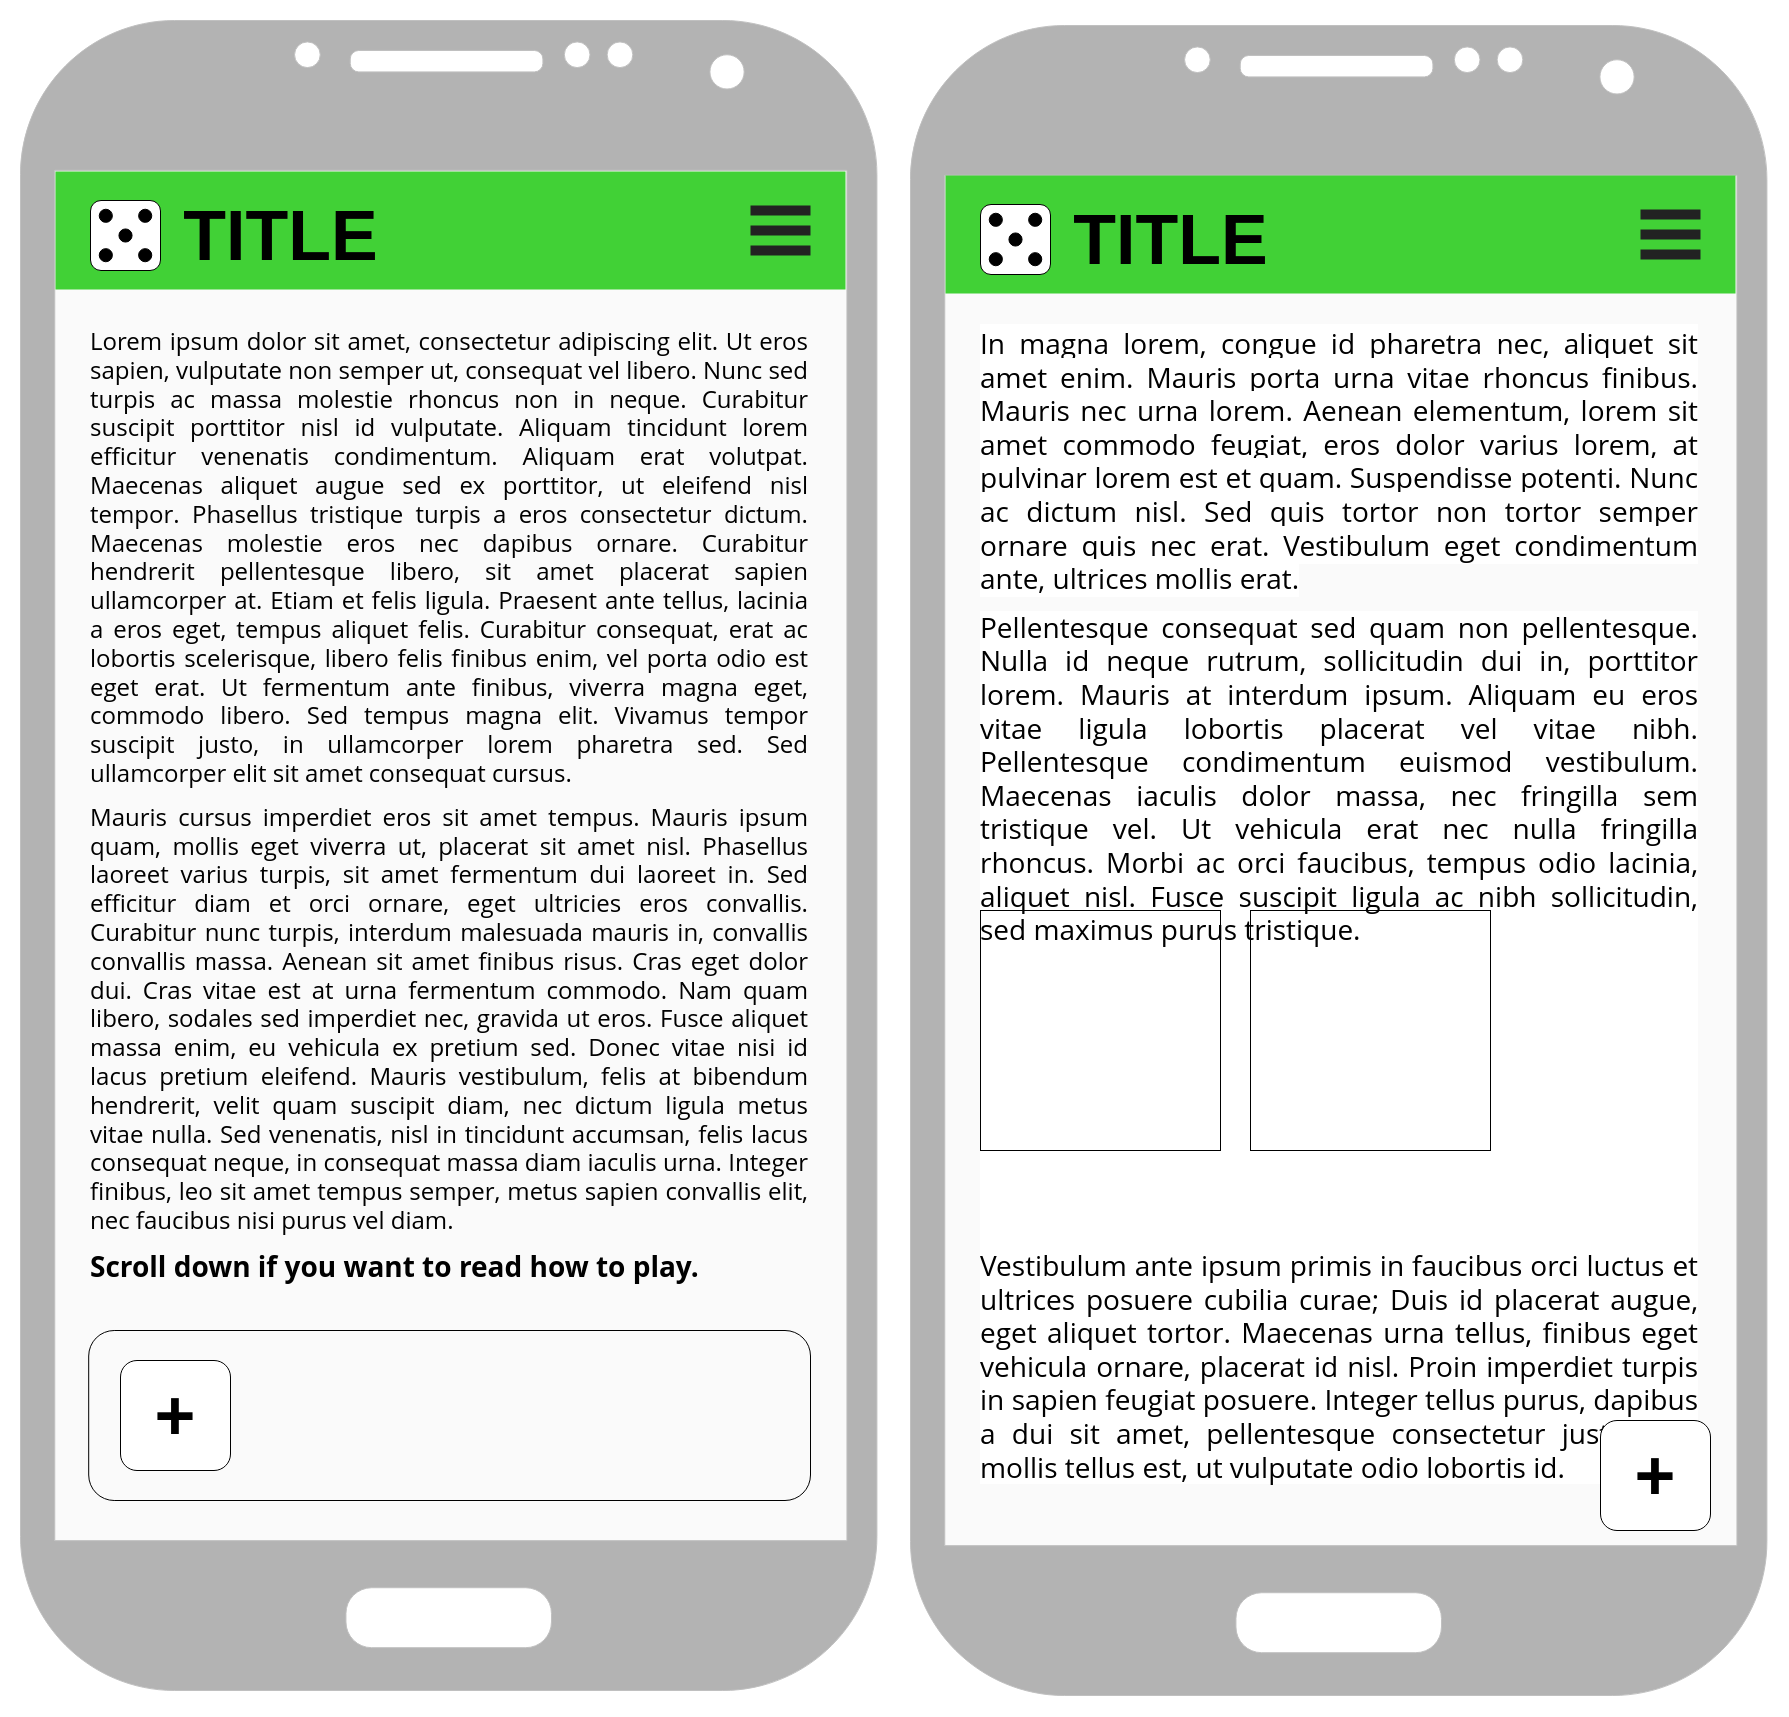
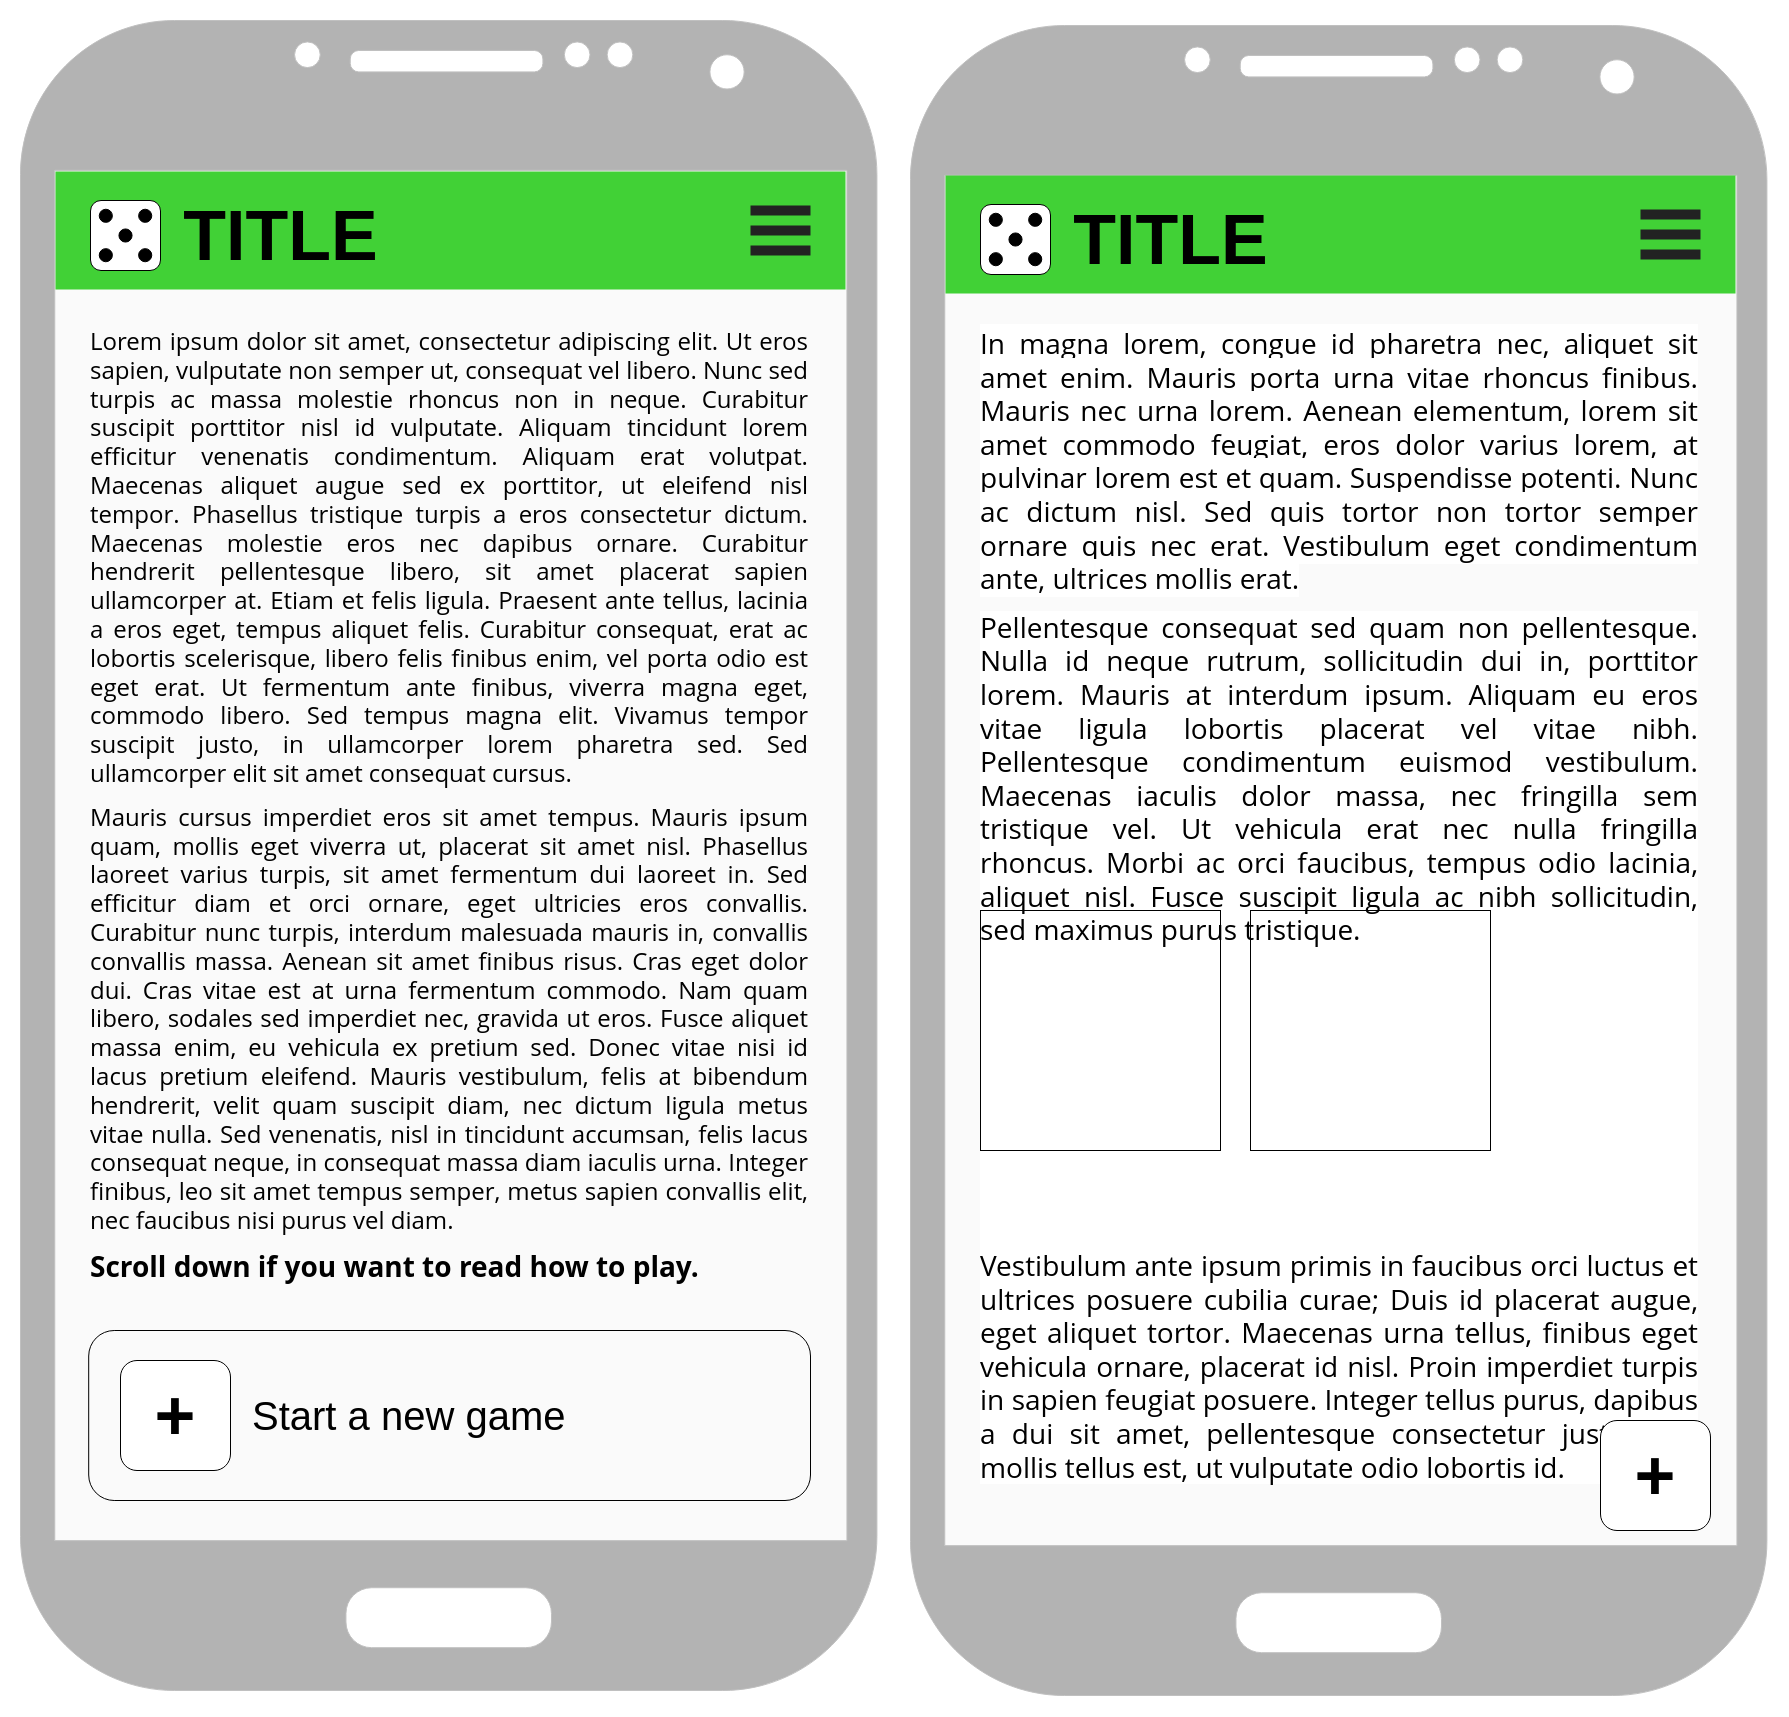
node "Start a new game": added
